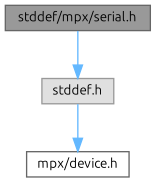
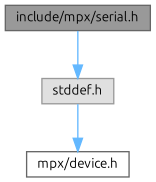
node "stddef/mpx/serial.h": label "stddef/mpx/serial.h" -> "include/mpx/serial.h"
